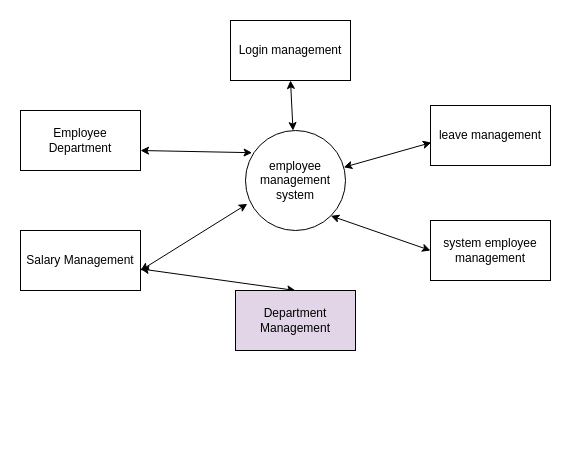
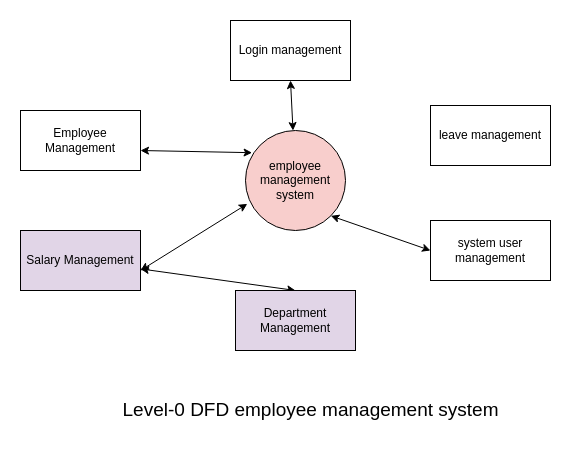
node "Employee Department": label "Employee Department" -> "Employee Management"
edge "leave management" -- "employee management system": removed
node "employee management system": fillcolor #ffffff -> #f8cecc
node "system employee management": label "system employee management" -> "system user management"
node "Salary Management": fillcolor #ffffff -> #e1d5e7
node "Level-0 DFD employee management system": added
